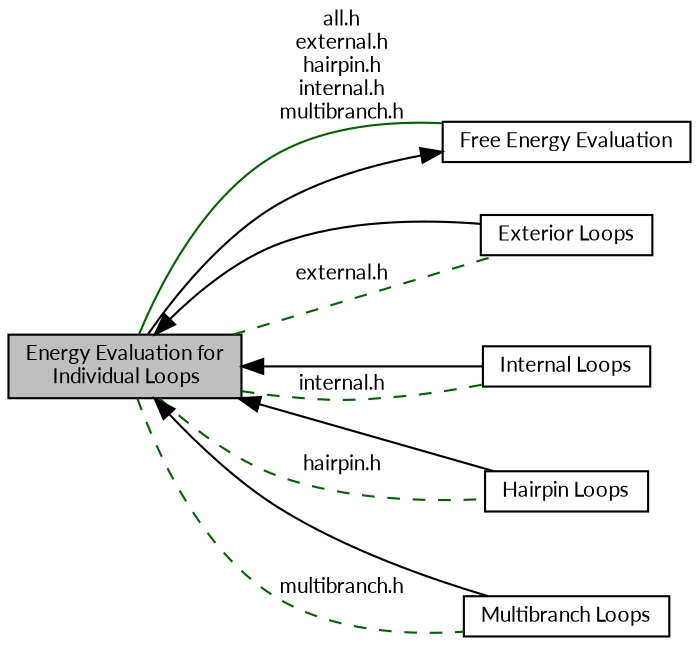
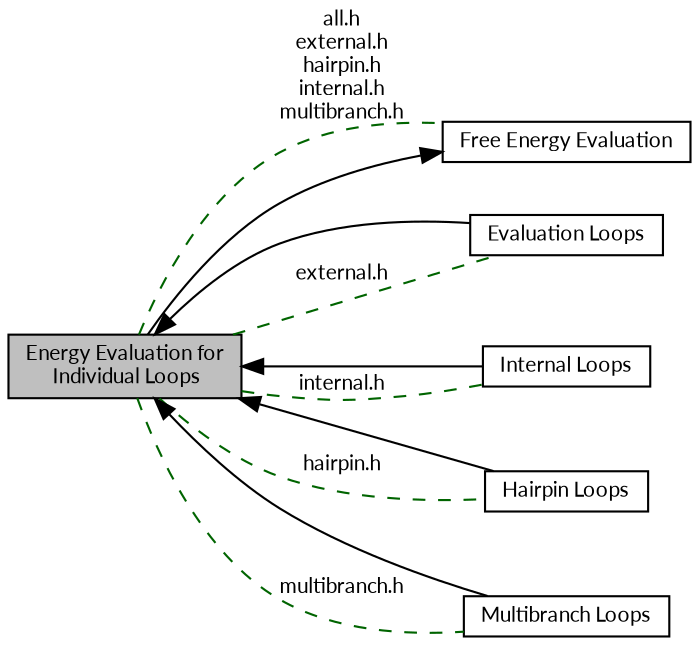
edge "Free Energy Evaluation" -- "Energy Evaluation for Individual Loops": style solid -> dashed
node "Exterior Loops": label "Exterior Loops" -> "Evaluation Loops"
